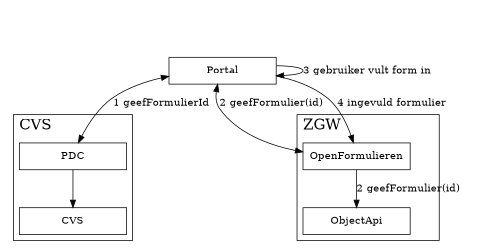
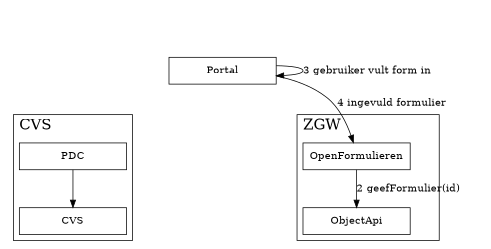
edge "Portal" -- "PDC": removed, label "1 geefFormulierId"
edge "Portal" -- "OpenFormulieren": removed, label "2 geefFormulier(id)"
